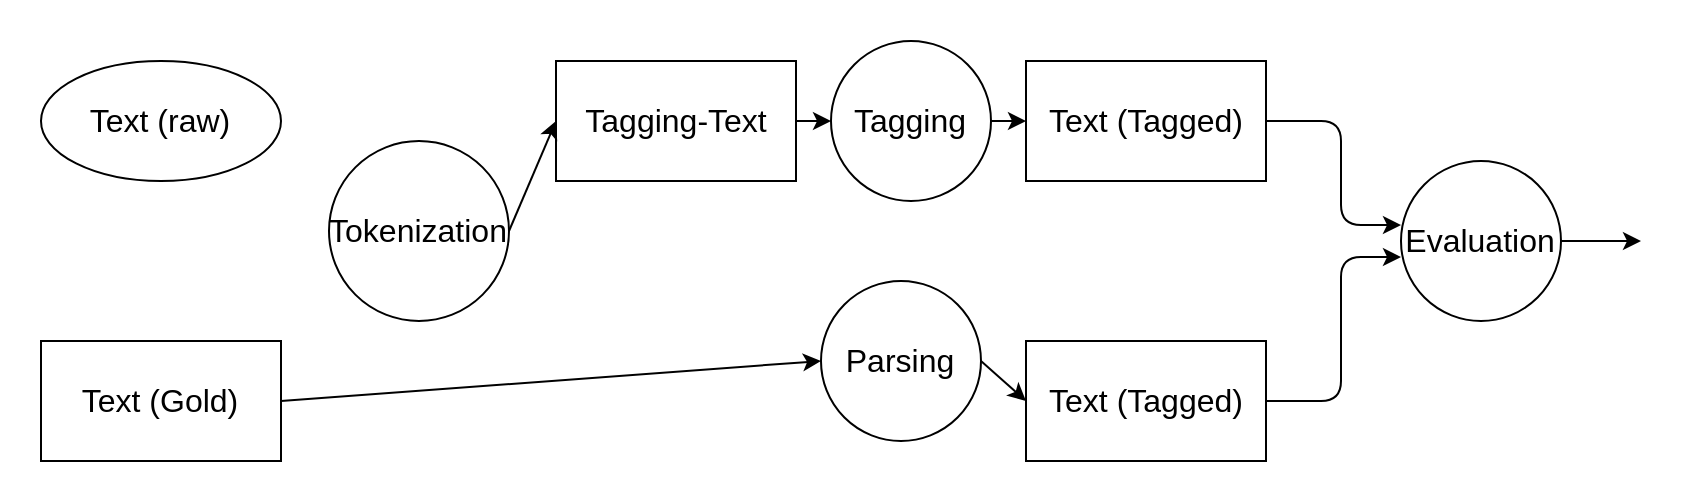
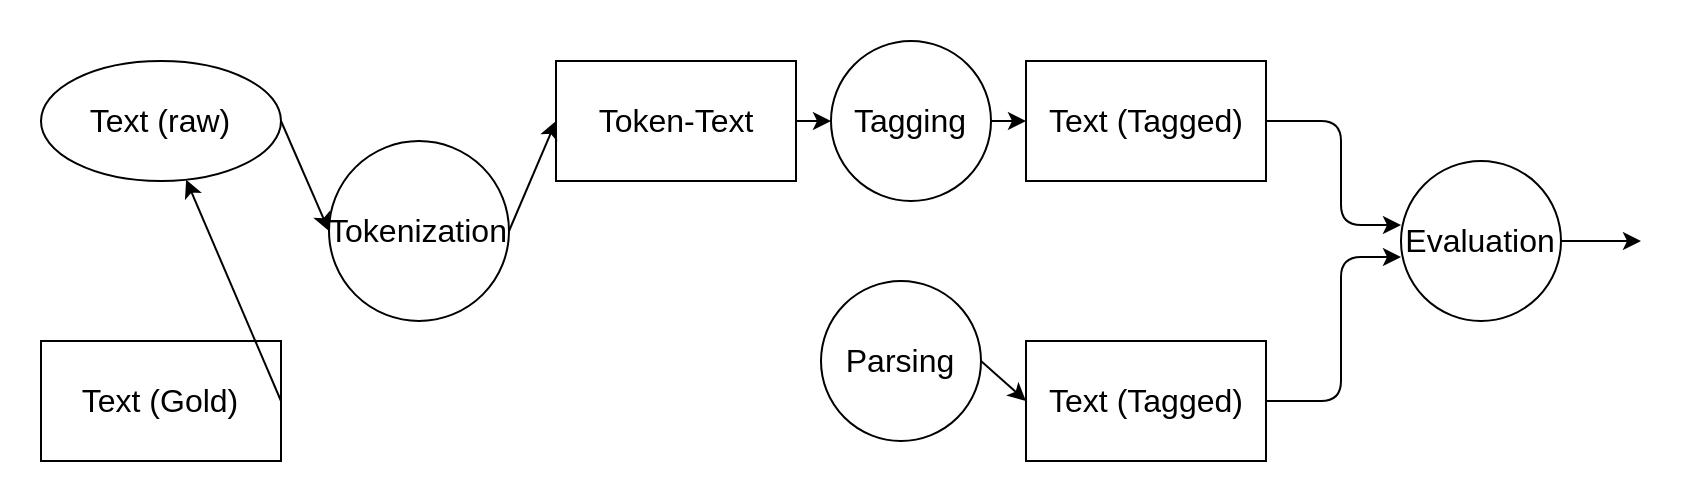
node "Tagging-Text": label "Tagging-Text" -> "Token-Text"
edge "Text (raw)" -> "Tokenization": added
edge "Text (Gold)" -> "Parsing": now "Text (Gold)" -> "Text (raw)"
